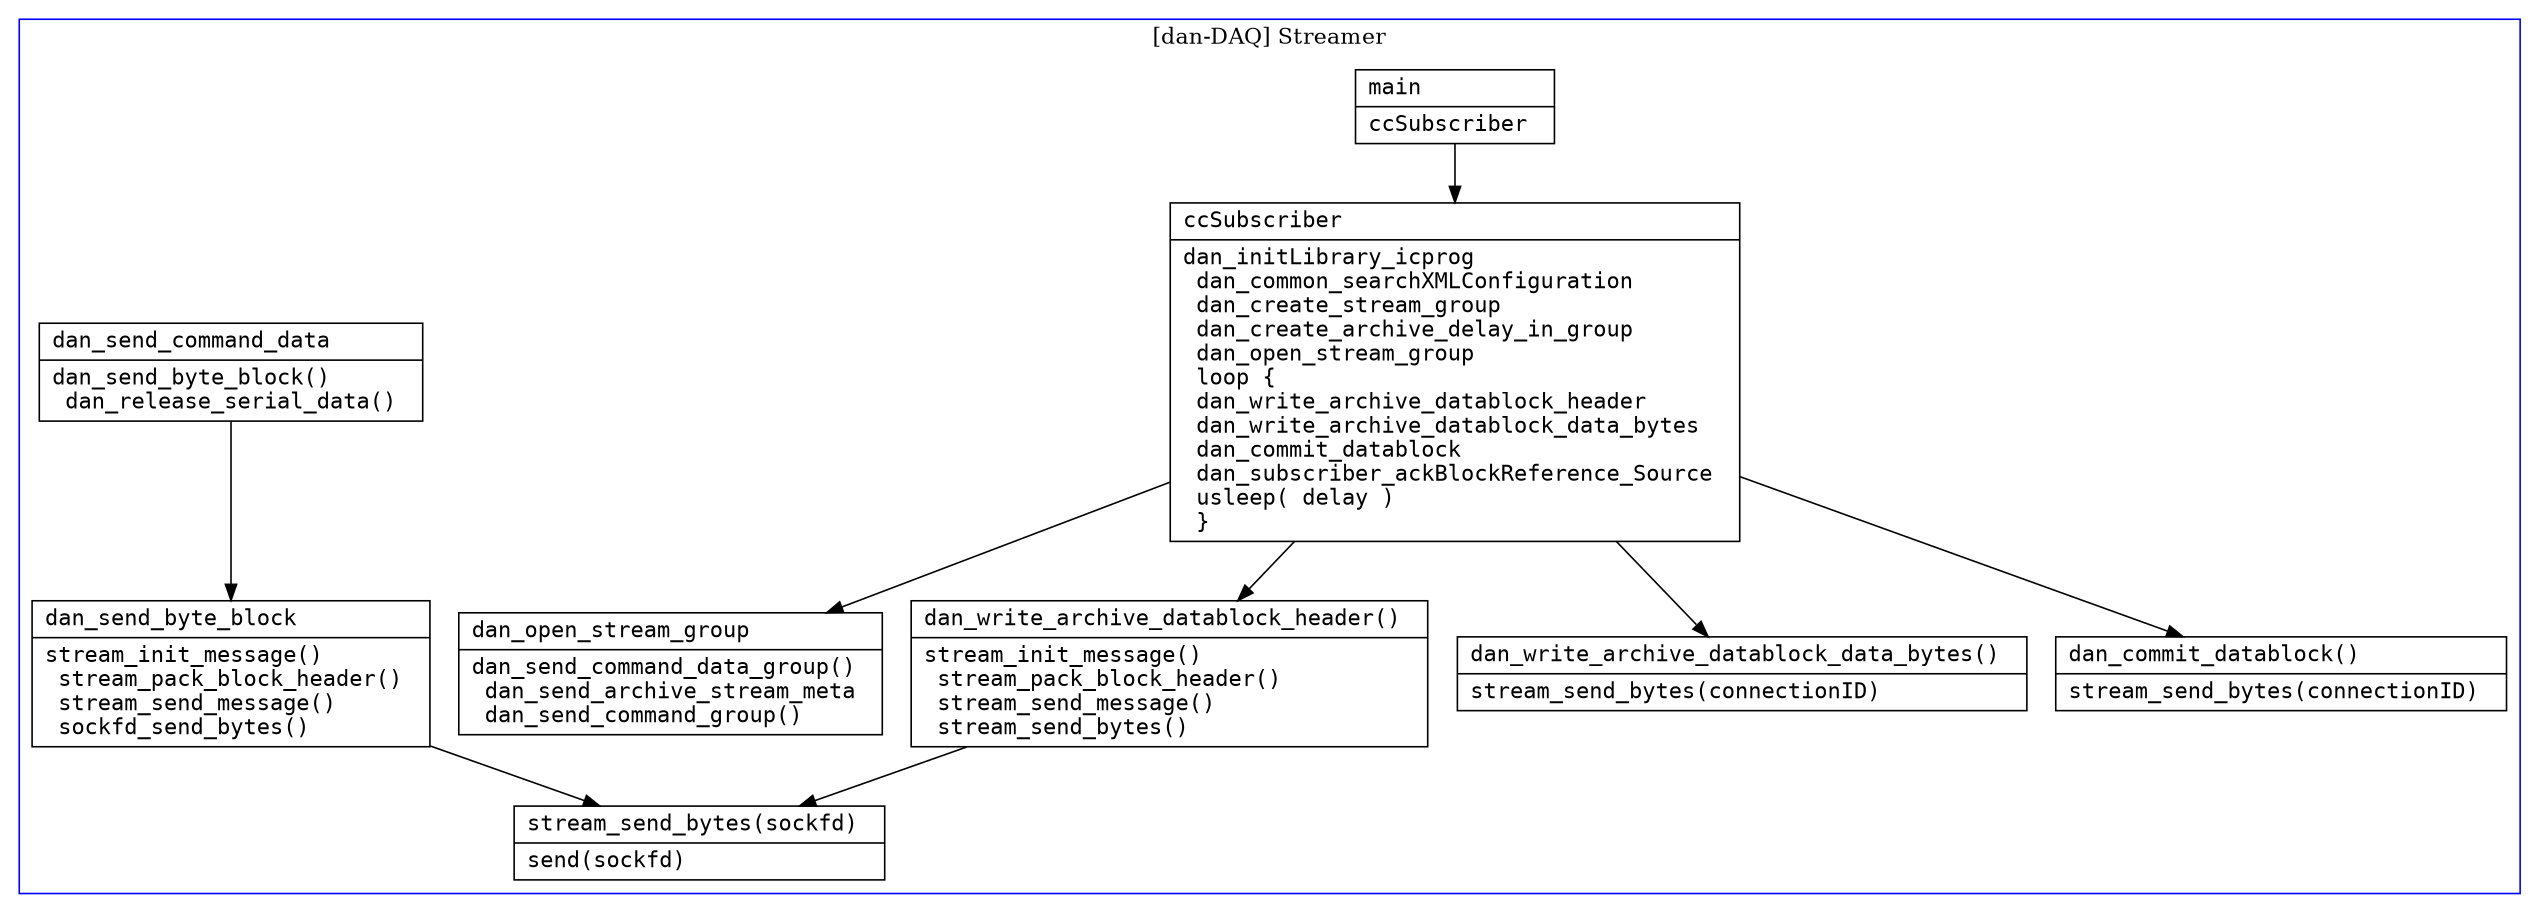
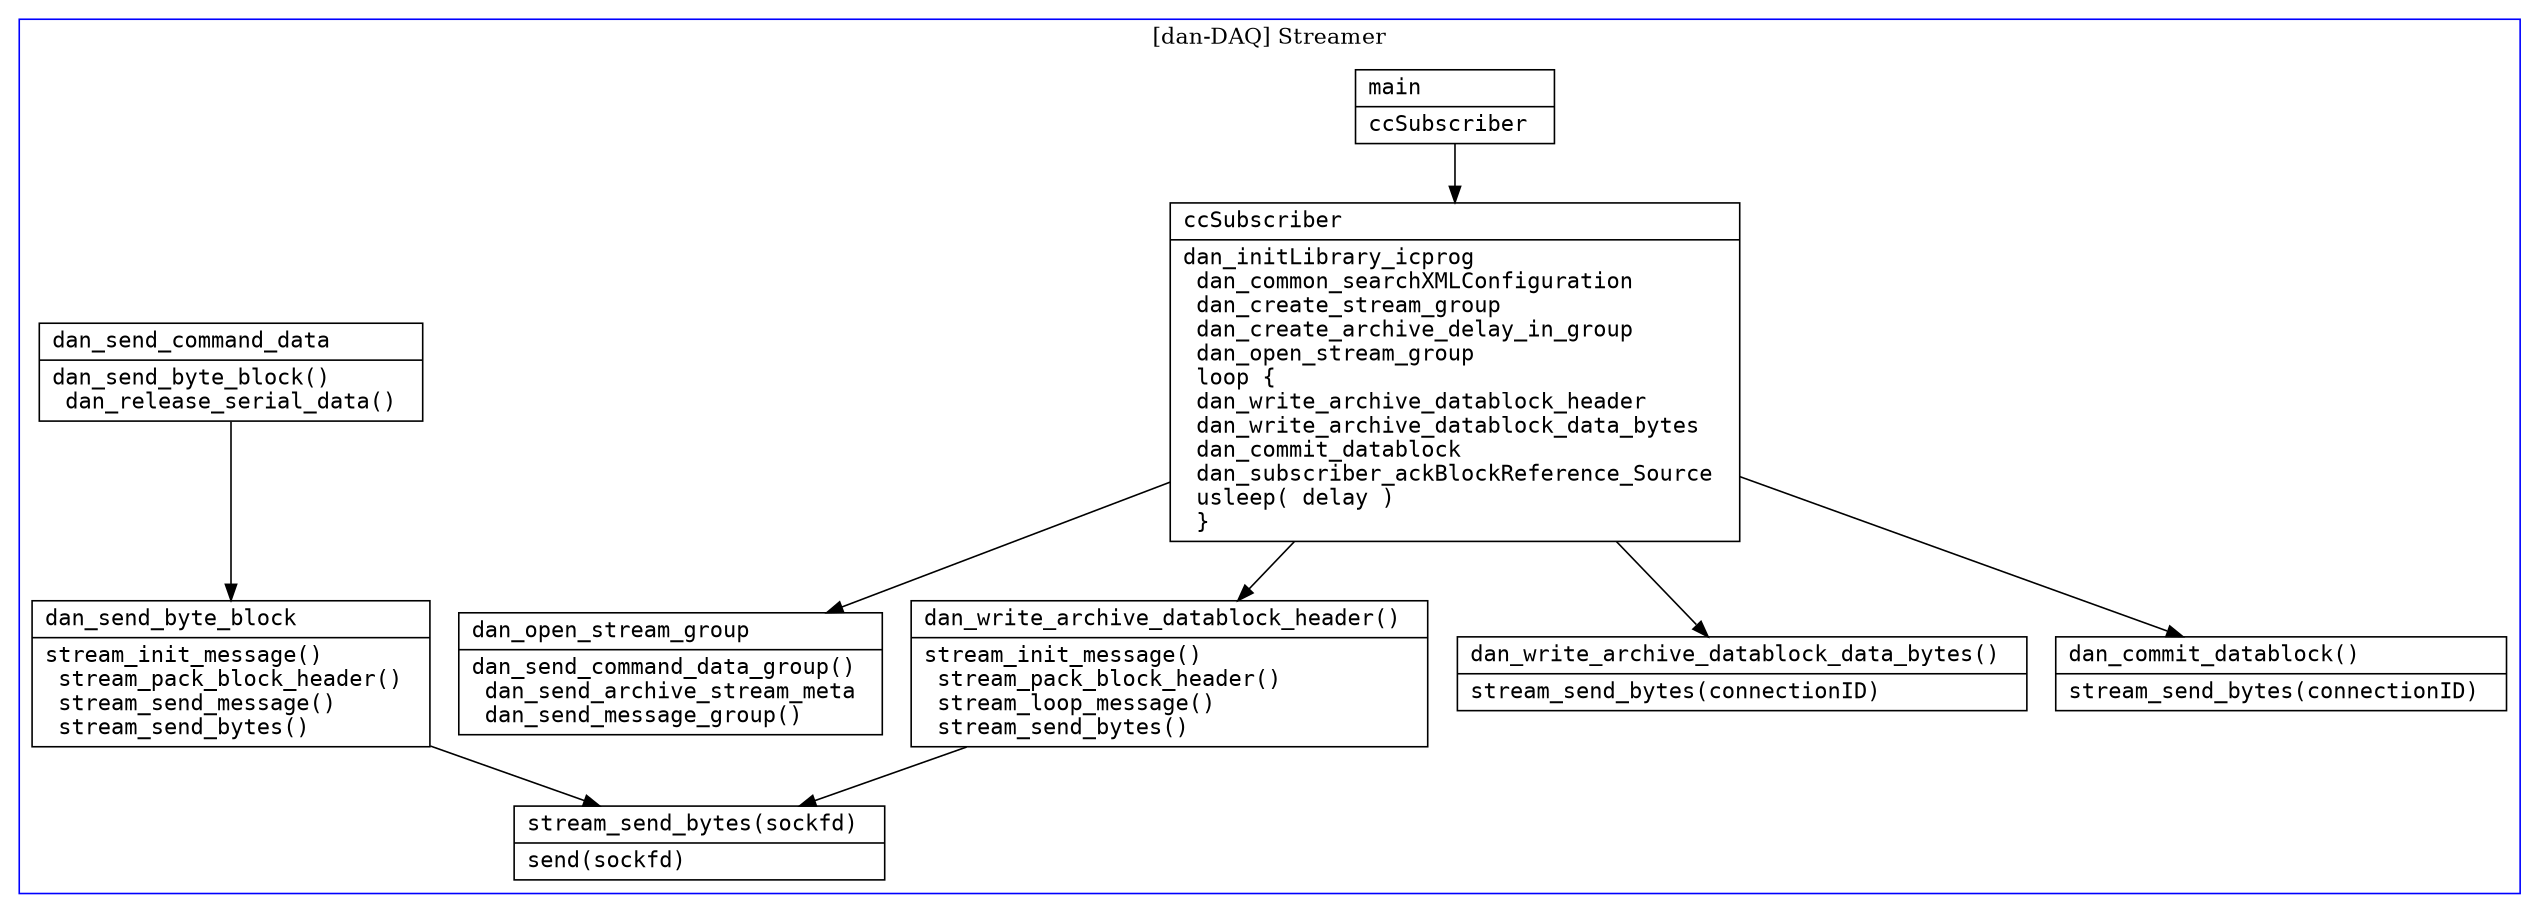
node "dan_write_archive_datablock_header()": text "stream_send_message()" -> "stream_loop_message()"
node "dan_open_stream_group": text "dan_send_command_group()" -> "dan_send_message_group()"
node "dan_send_byte_block": text "sockfd_send_bytes()" -> "stream_send_bytes()"
